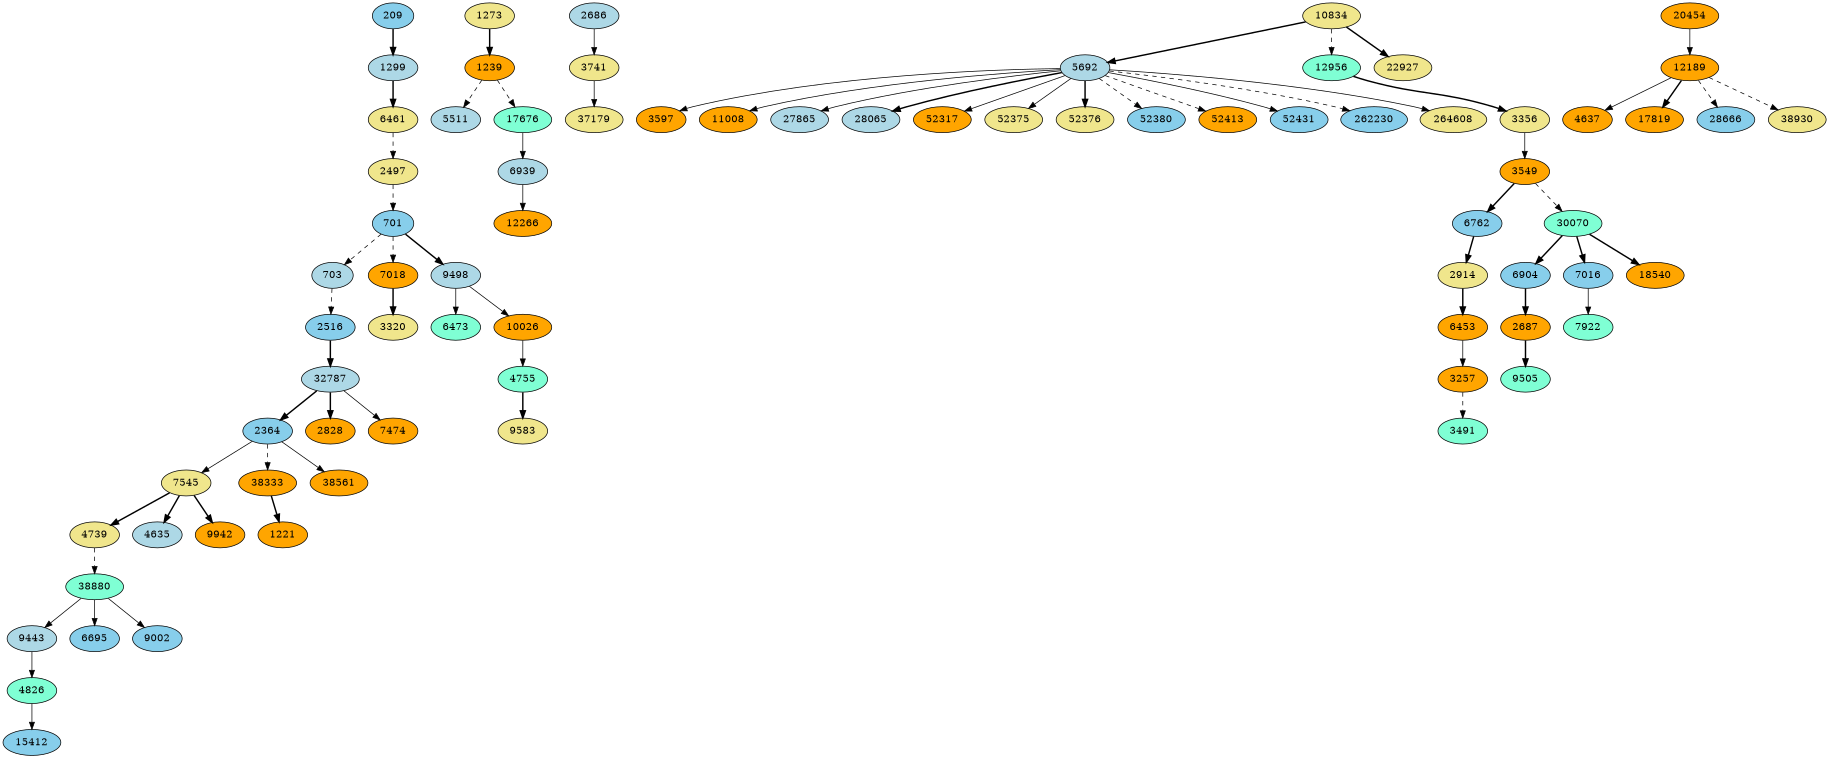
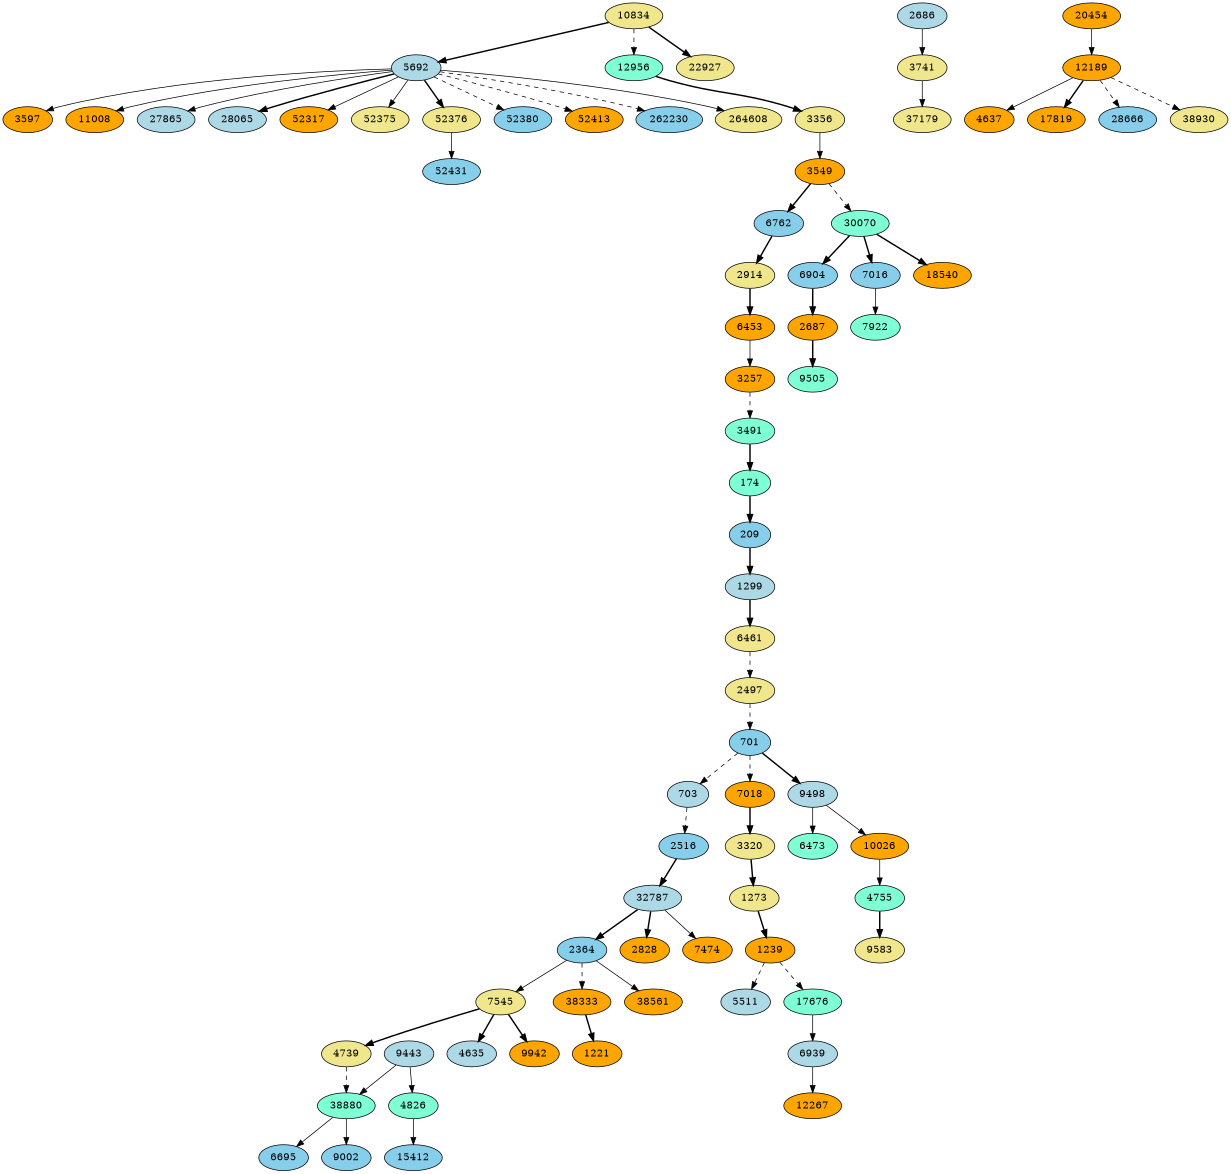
edge "5692" -> "52431": now "52376" -> "52431"
node "12266": label "12266" -> "12267"
node "174": added
edge "38880" -> "9443": reversed
edge "3320" -> "1273": added
